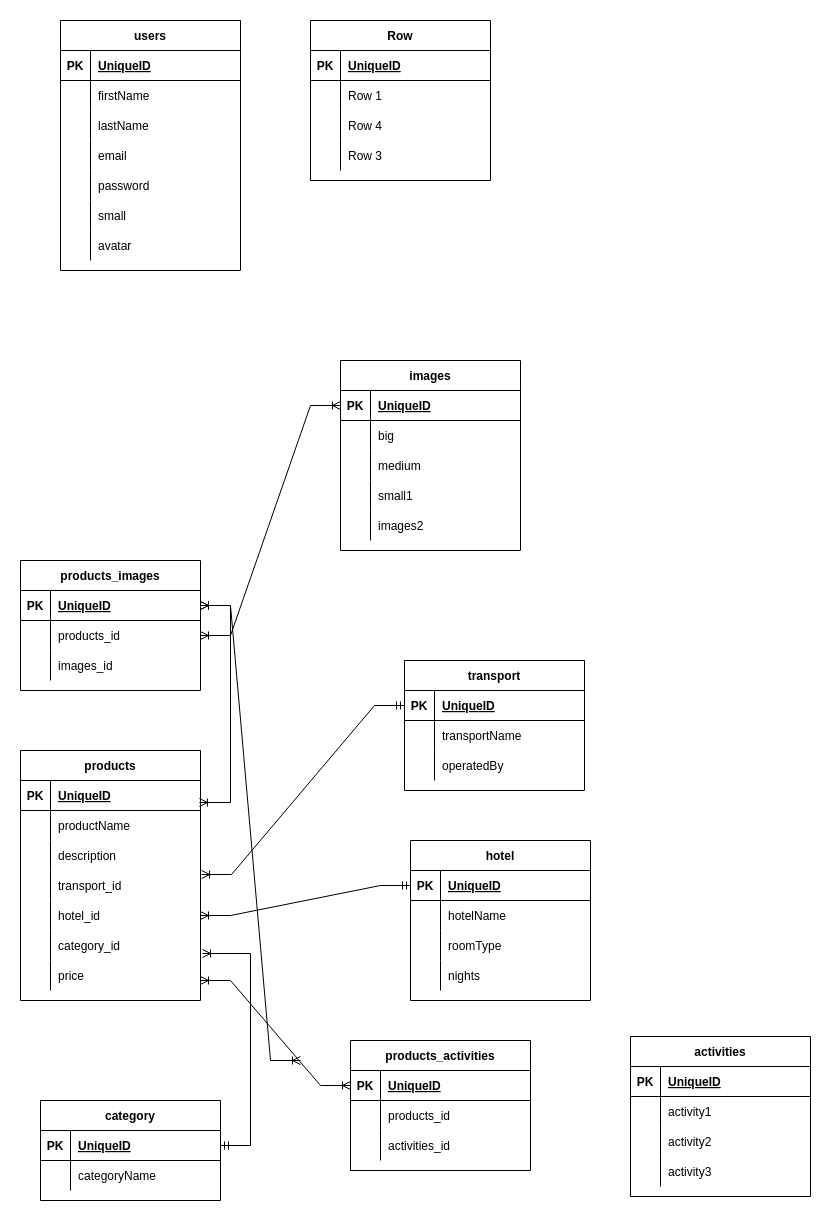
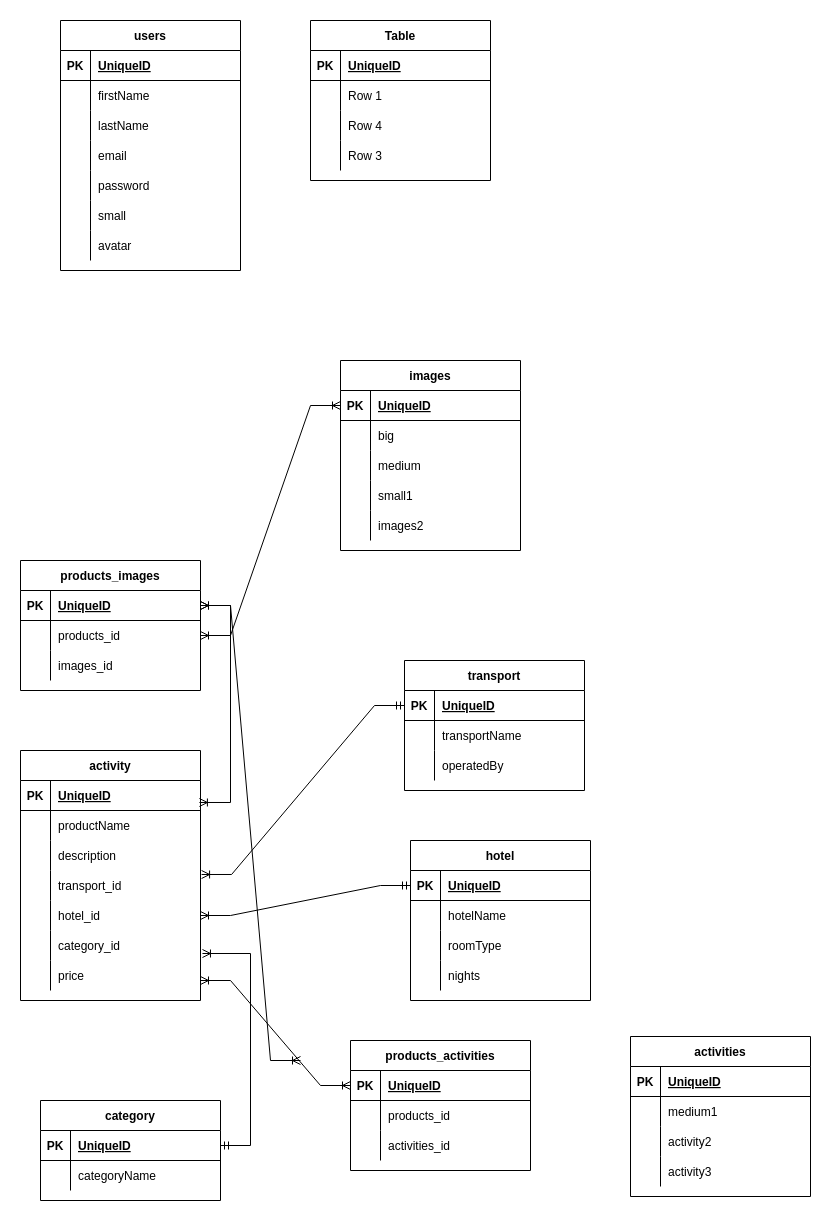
node "Row": label "Row" -> "Table"
node "products": label "products" -> "activity"
node "activity1": label "activity1" -> "medium1"
